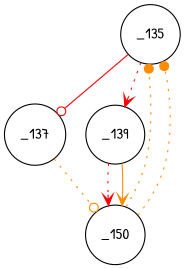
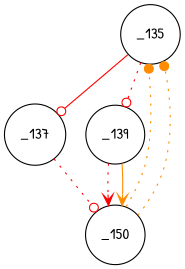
edge "_135" -> "_139": arrowhead vee -> odot
edge "_137" -> "_150": color darkorange -> red
